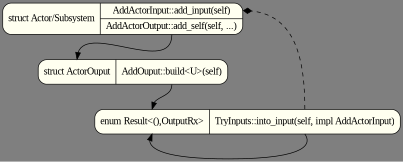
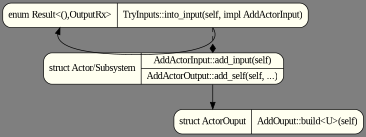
edge "struct ActorOuput" -> "enum Result<(),OutputRx>": removed
